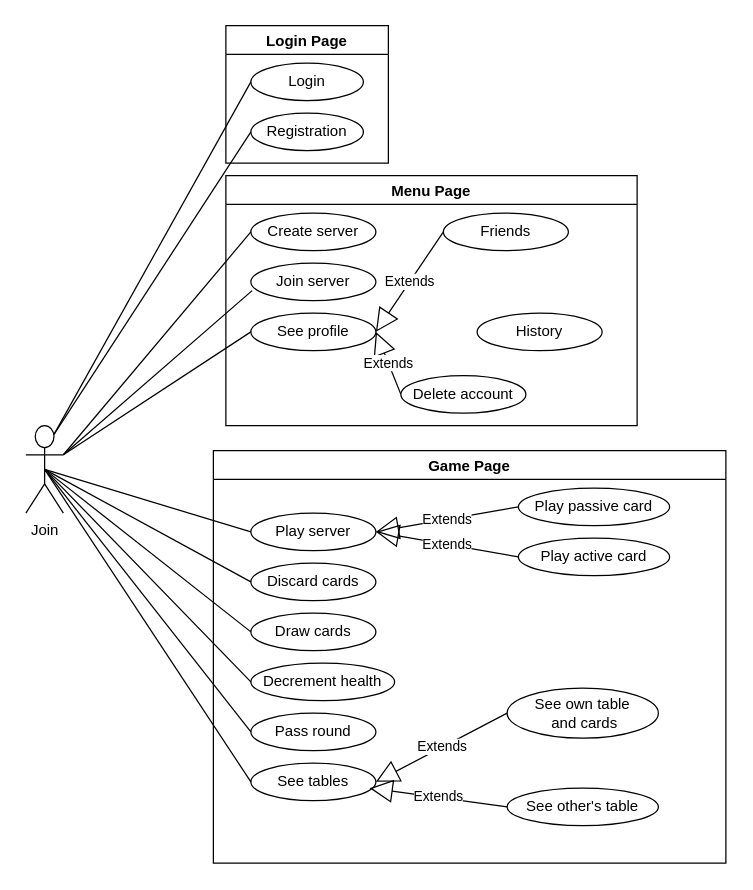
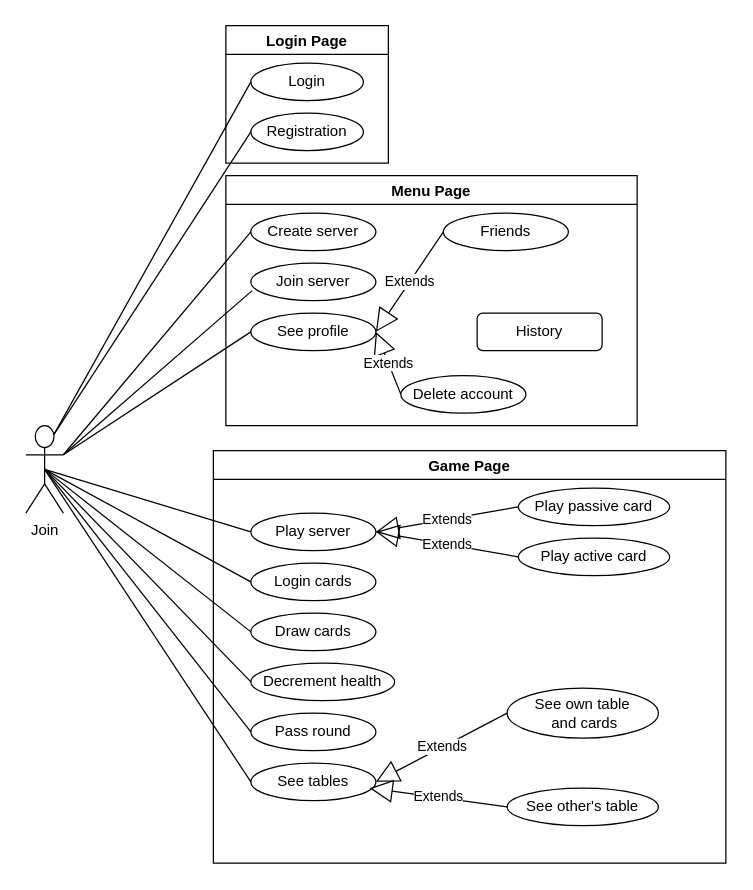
node "History": shape ellipse -> rounded rectangle
node "Discard cards": label "Discard cards" -> "Login cards"
